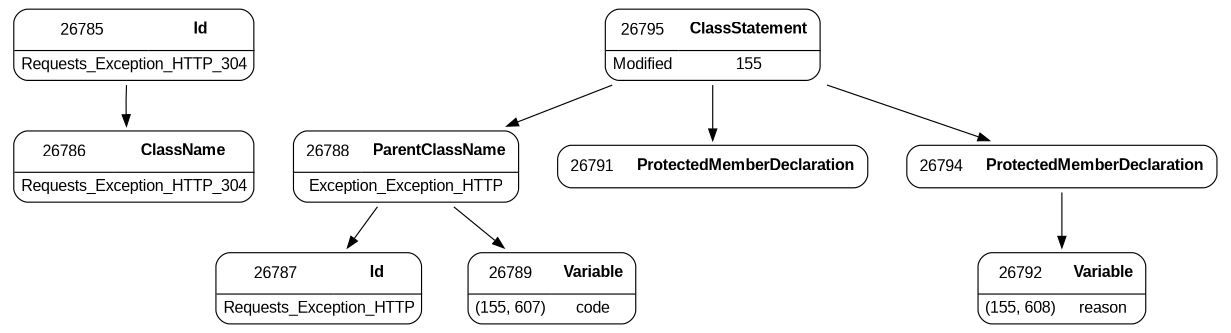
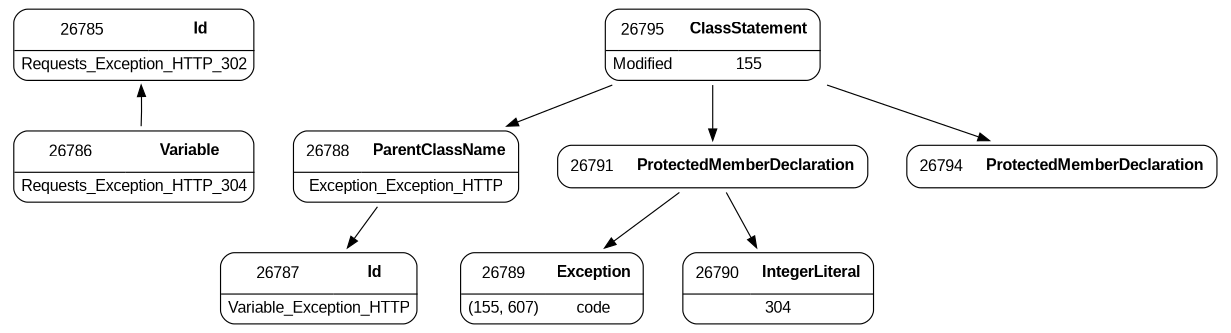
node "26785": text "Requests_Exception_HTTP_304" -> "Requests_Exception_HTTP_302"
edge "26785" -> "26786": reversed
node "26786": text "ClassName" -> "Variable"
edge "26788" -> "26789": now "26791" -> "26789"
node "26789": text "Variable" -> "Exception"
node "26790": added
node "26792": removed
node "26787": text "Requests_Exception_HTTP" -> "Variable_Exception_HTTP"
